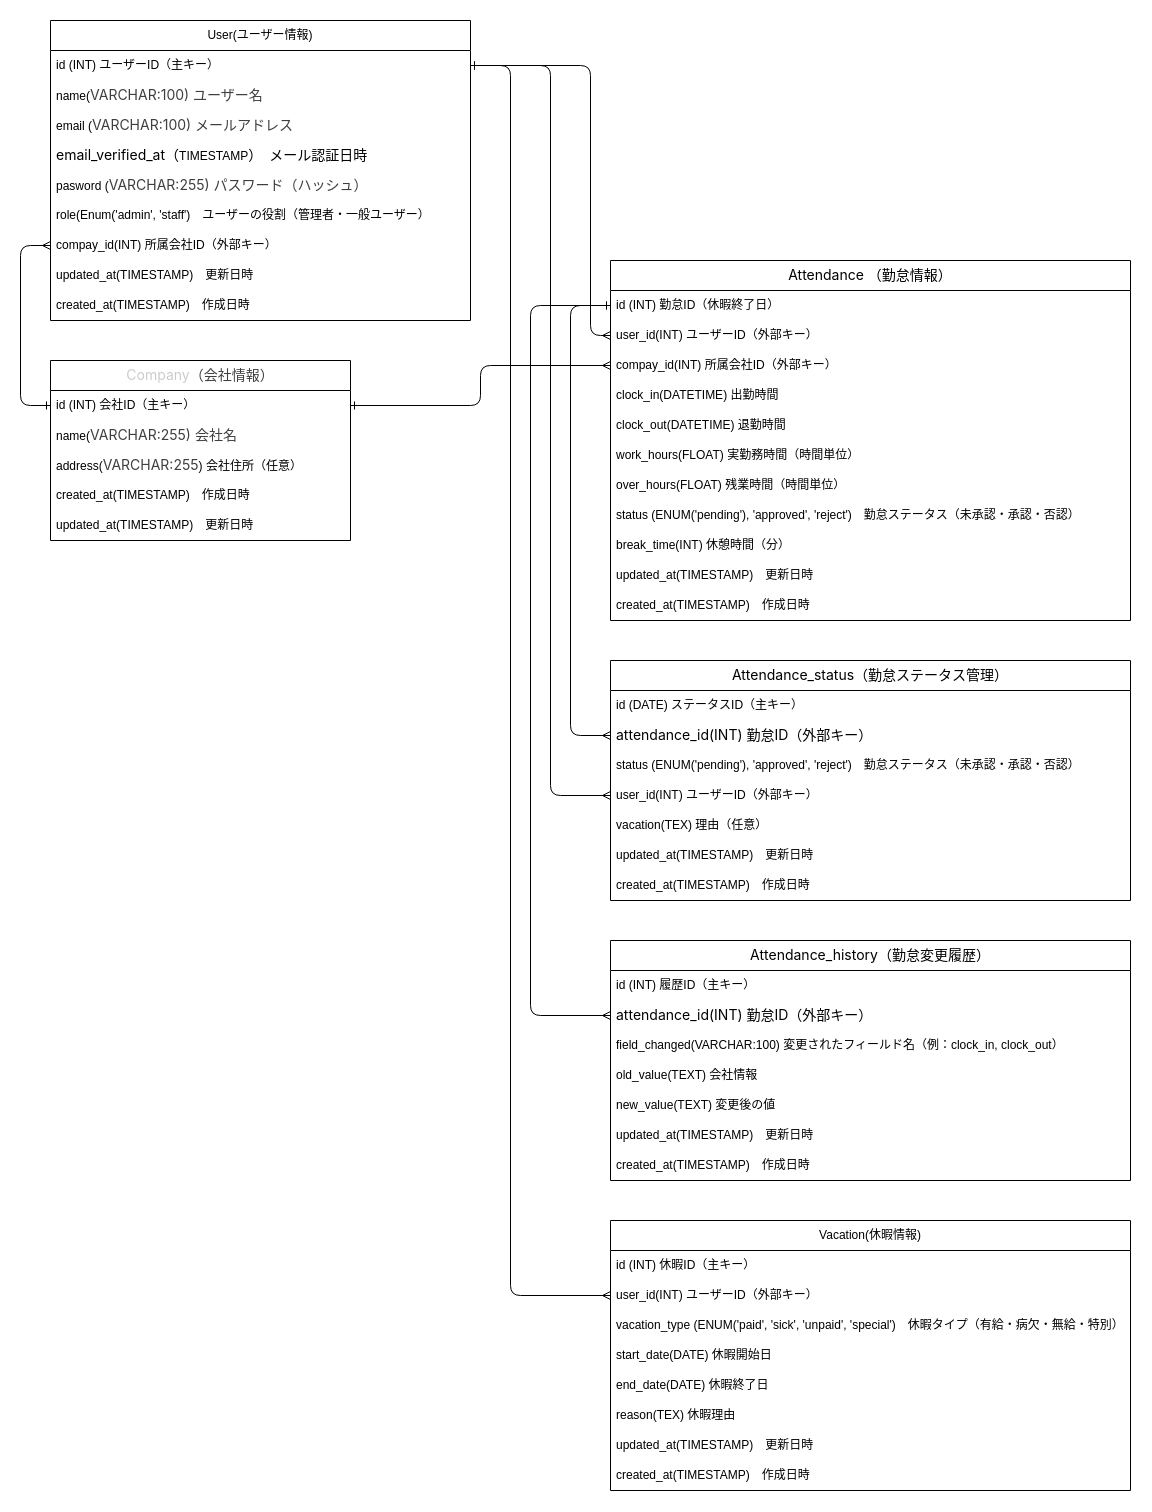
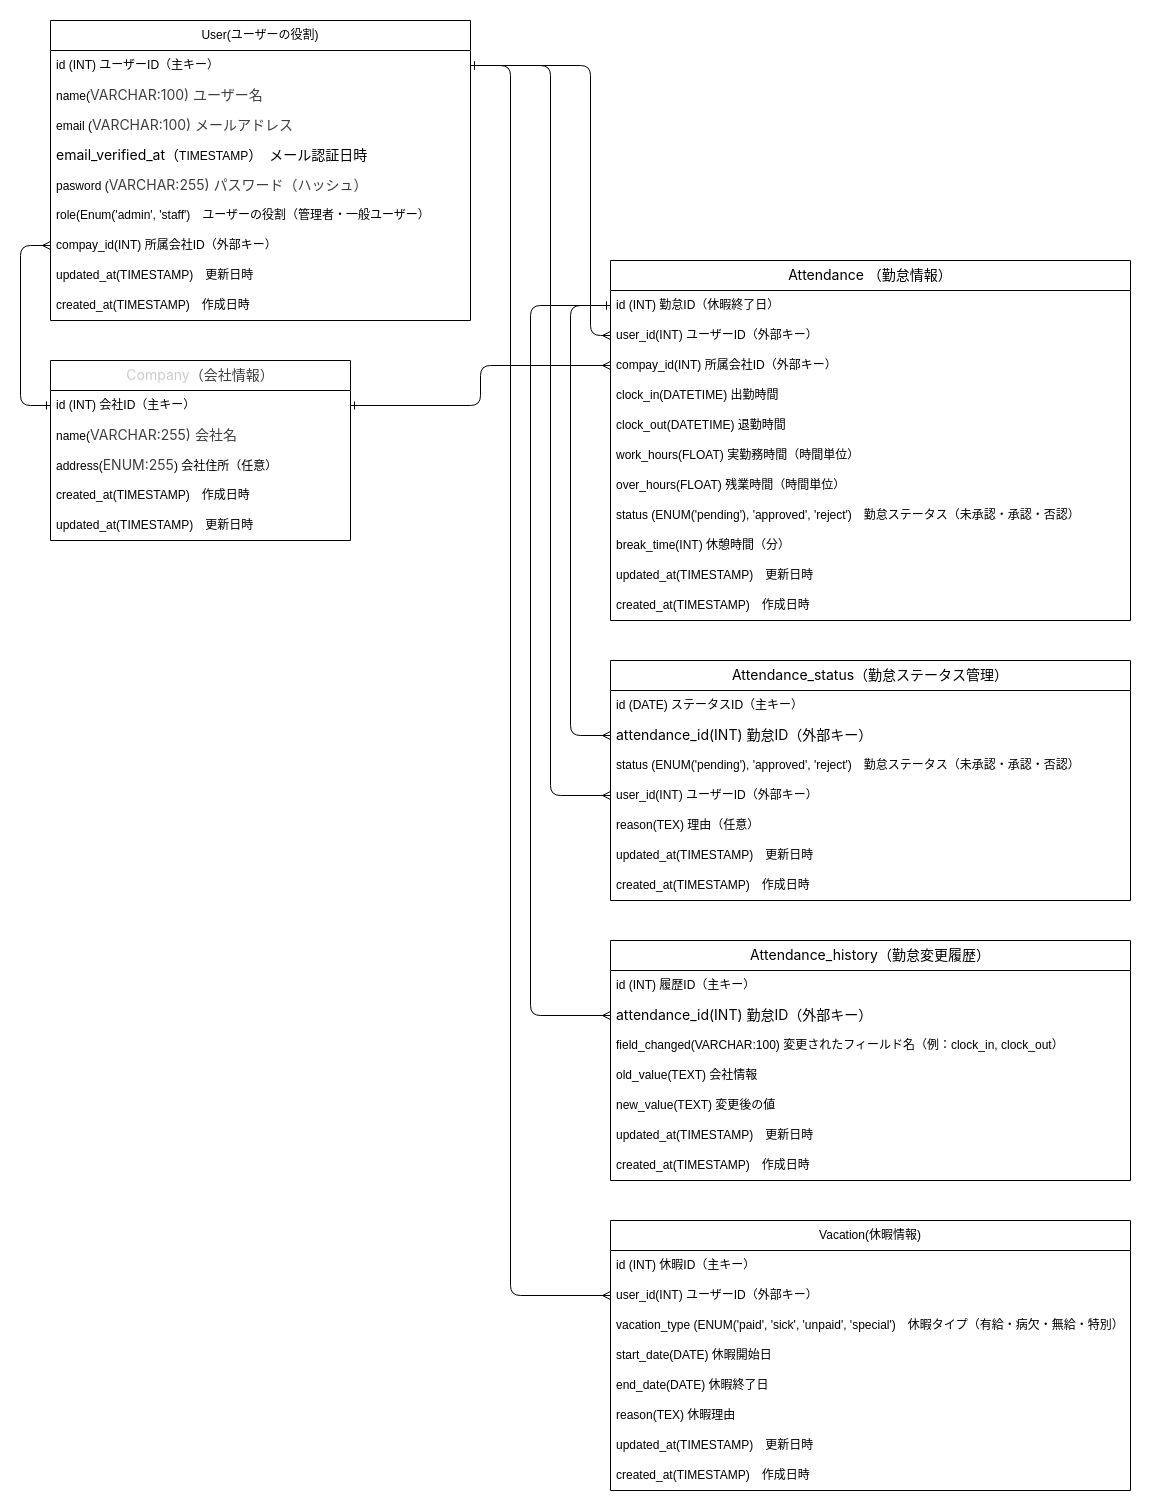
node "User(ユーザー情報)": label "User(ユーザー情報)" -> "User(ユーザーの役割)"
node "address(VARCHAR:255) 会社住所（任意）": label "address(VARCHAR:255) 会社住所（任意）" -> "address(ENUM:255) 会社住所（任意）"
node "vacation(TEX) 理由（任意）": label "vacation(TEX) 理由（任意）" -> "reason(TEX) 理由（任意）"
